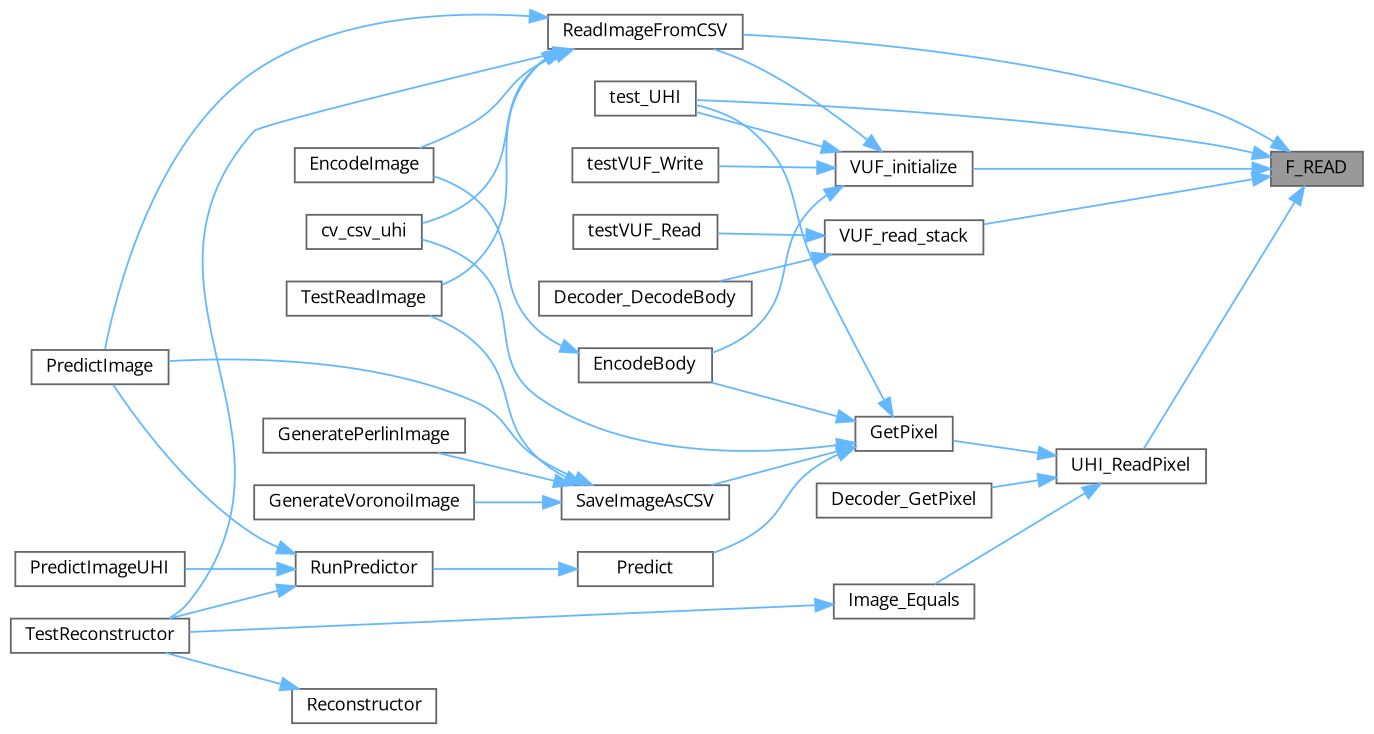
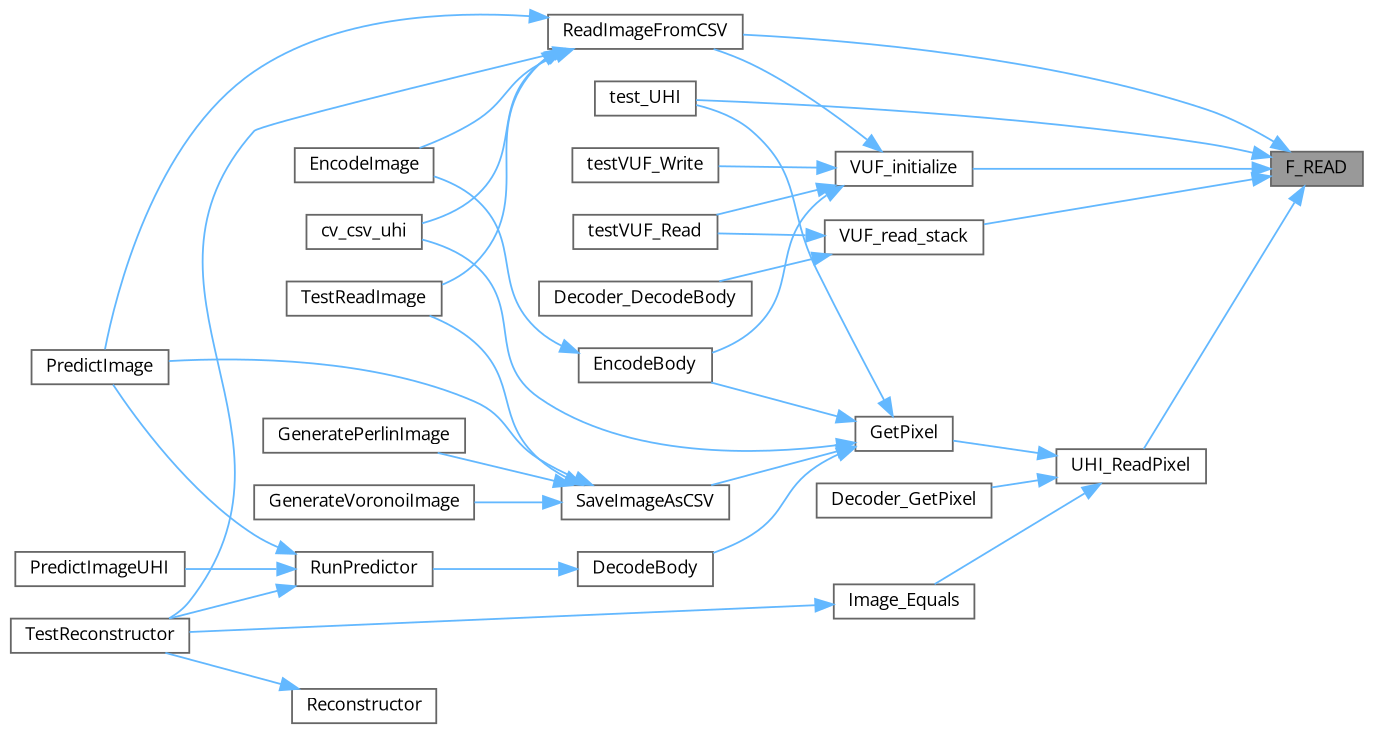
edge "test_UHI" -> "VUF_initialize": now "testVUF_Read" -> "VUF_initialize"
node "Predict": label "Predict" -> "DecodeBody"
